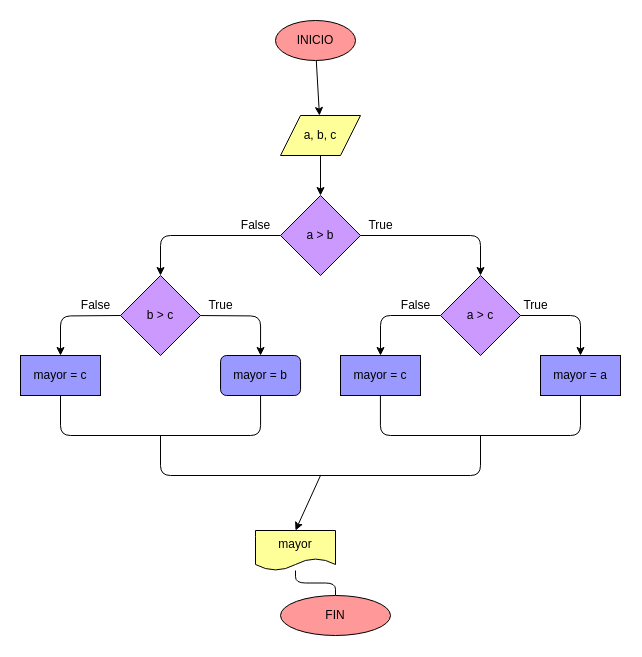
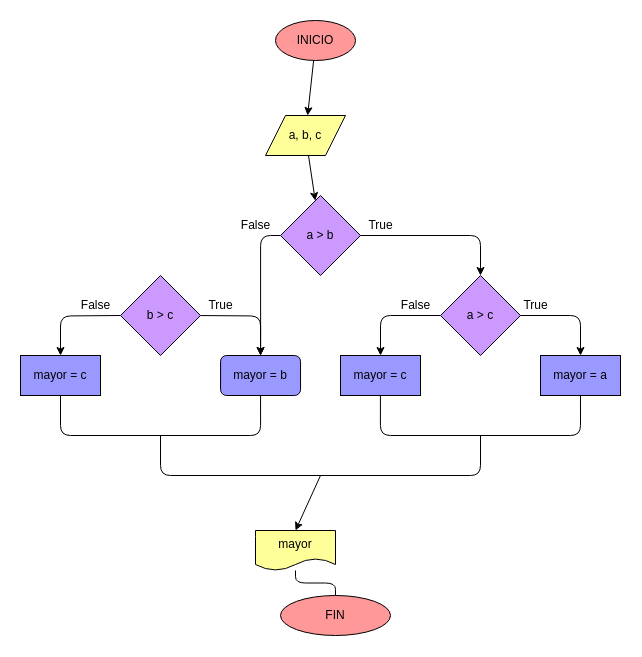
node "a, b, c": moved (321, 136) -> (306, 136)
edge "a > b" -> "b > c": now "a > b" -> "mayor = b"
